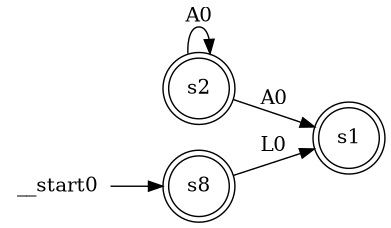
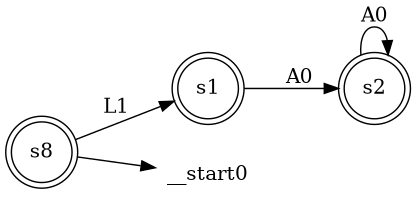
edge "s2" -> "s1": reversed
edge "s8" -> "s1": label "L0" -> "L1"
edge "__start0" -> "s8": reversed
